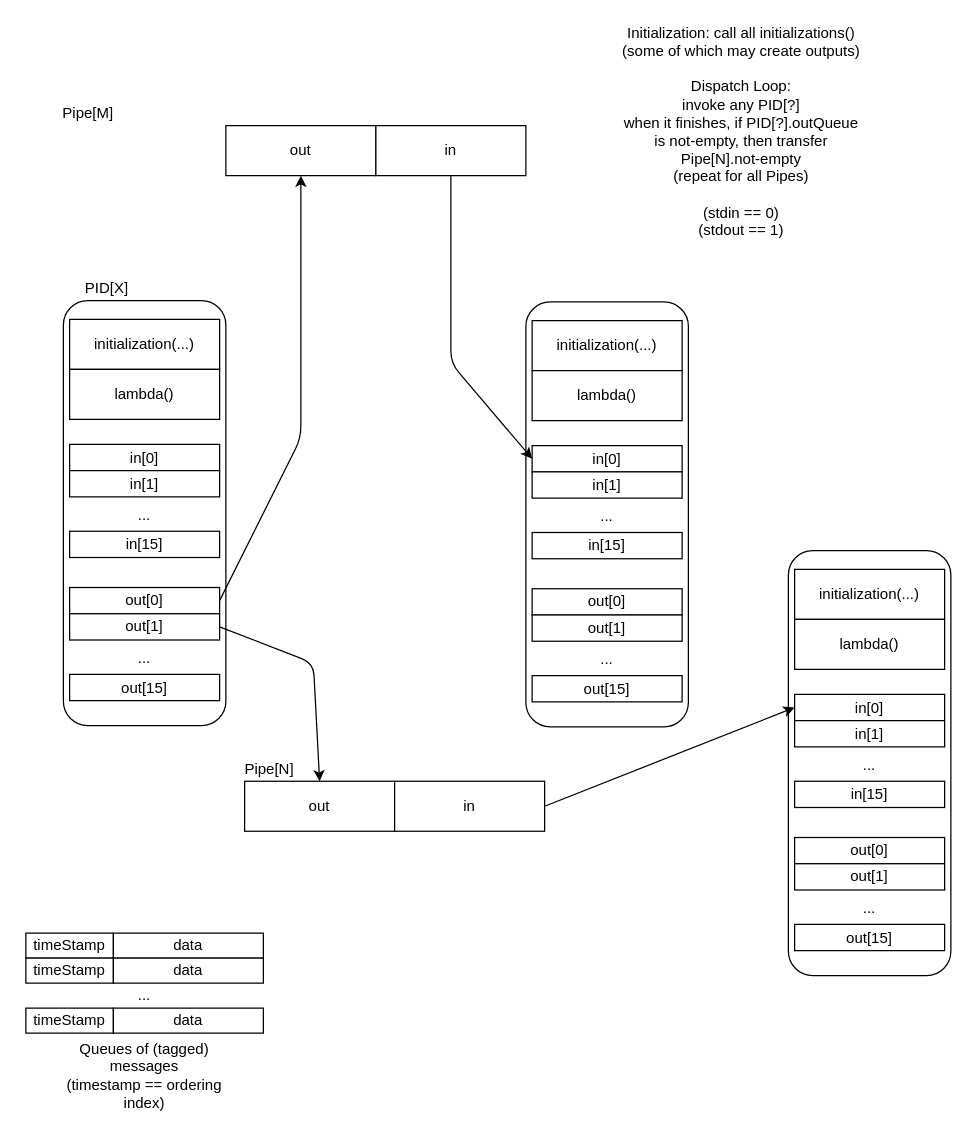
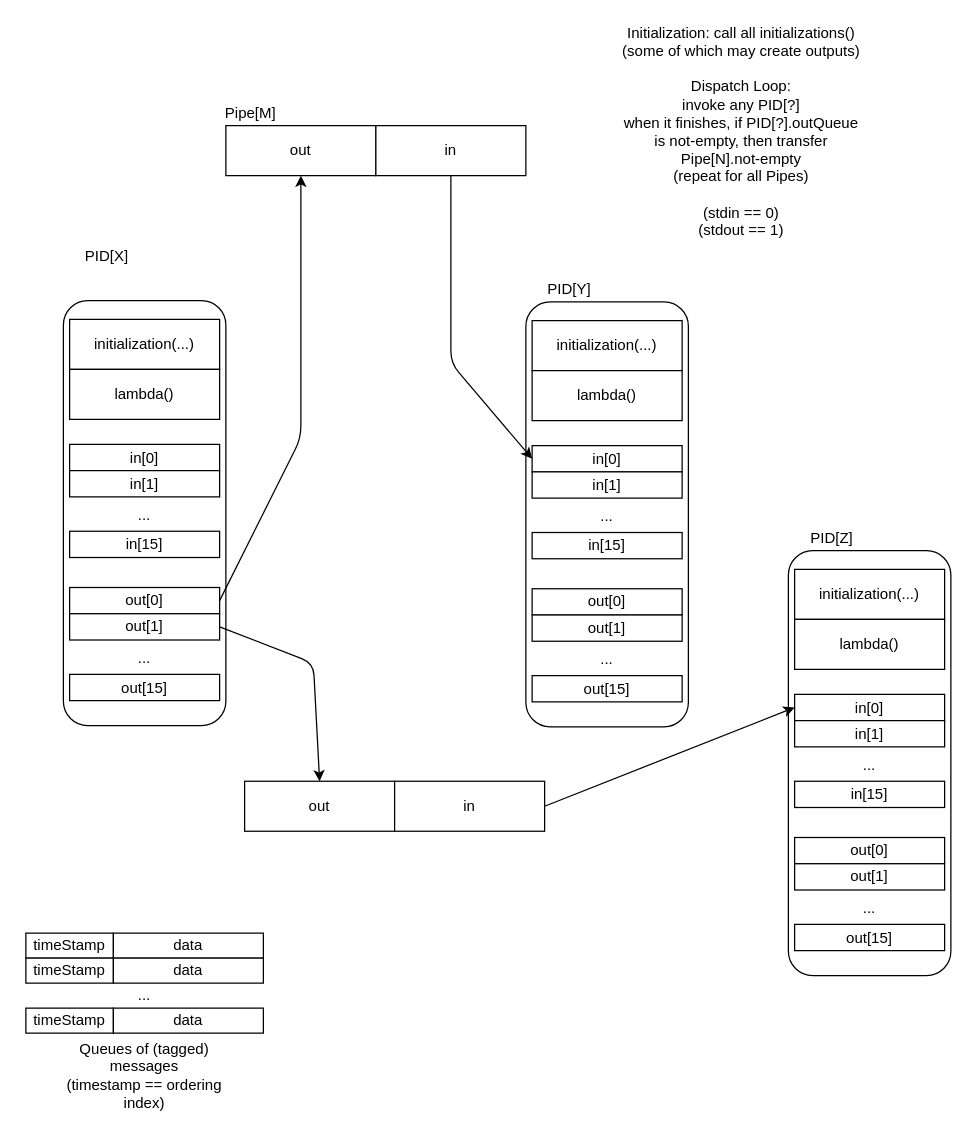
node "Pipe[M]": moved (88, 113) -> (251, 113)
node "PID[X]": moved (107, 288) -> (107, 257)
node "PID[Y]": added
node "PID[Z]": added
node "Pipe[N]": removed
